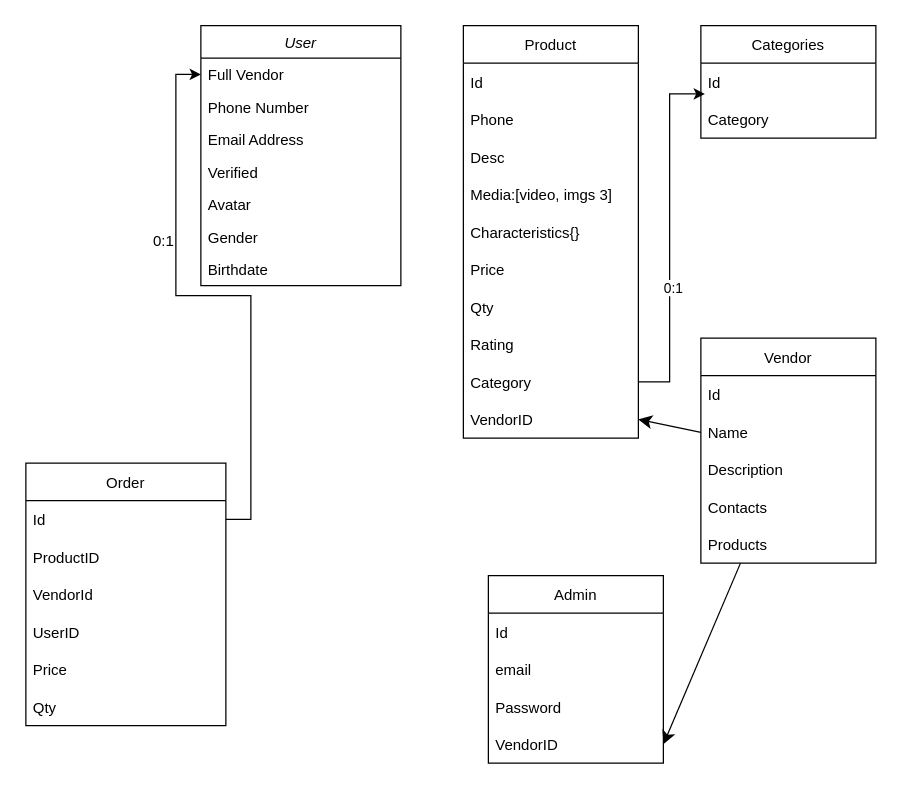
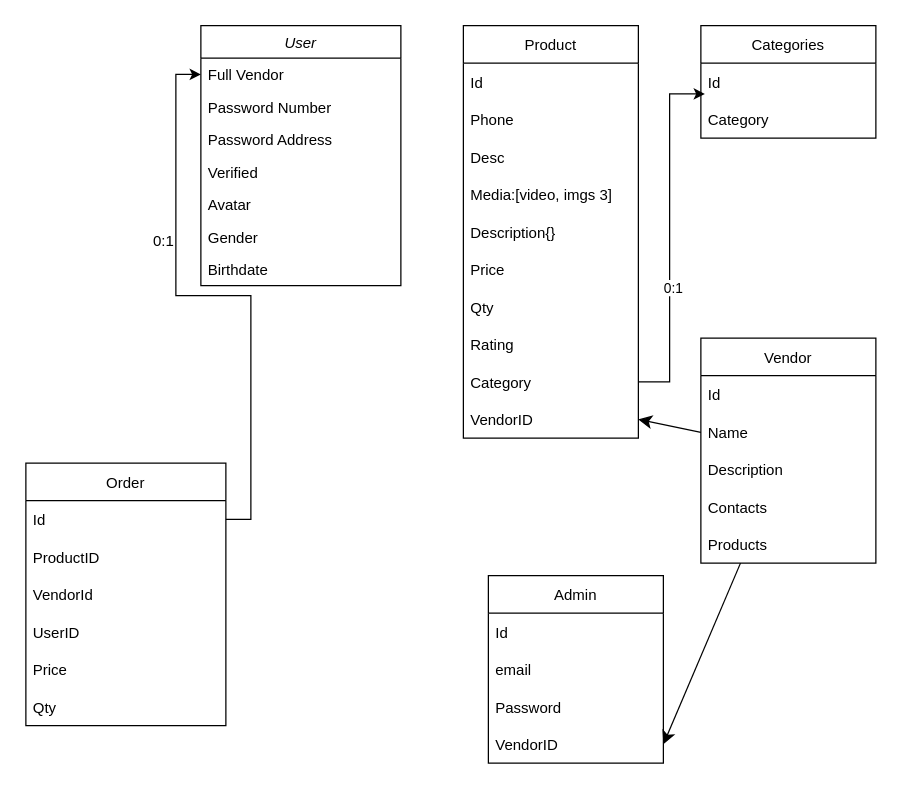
node "Phone Number": label "Phone Number" -> "Password Number"
node "Email Address": label "Email Address" -> "Password Address"
node "Characteristics{}": label "Characteristics{}" -> "Description{}"
